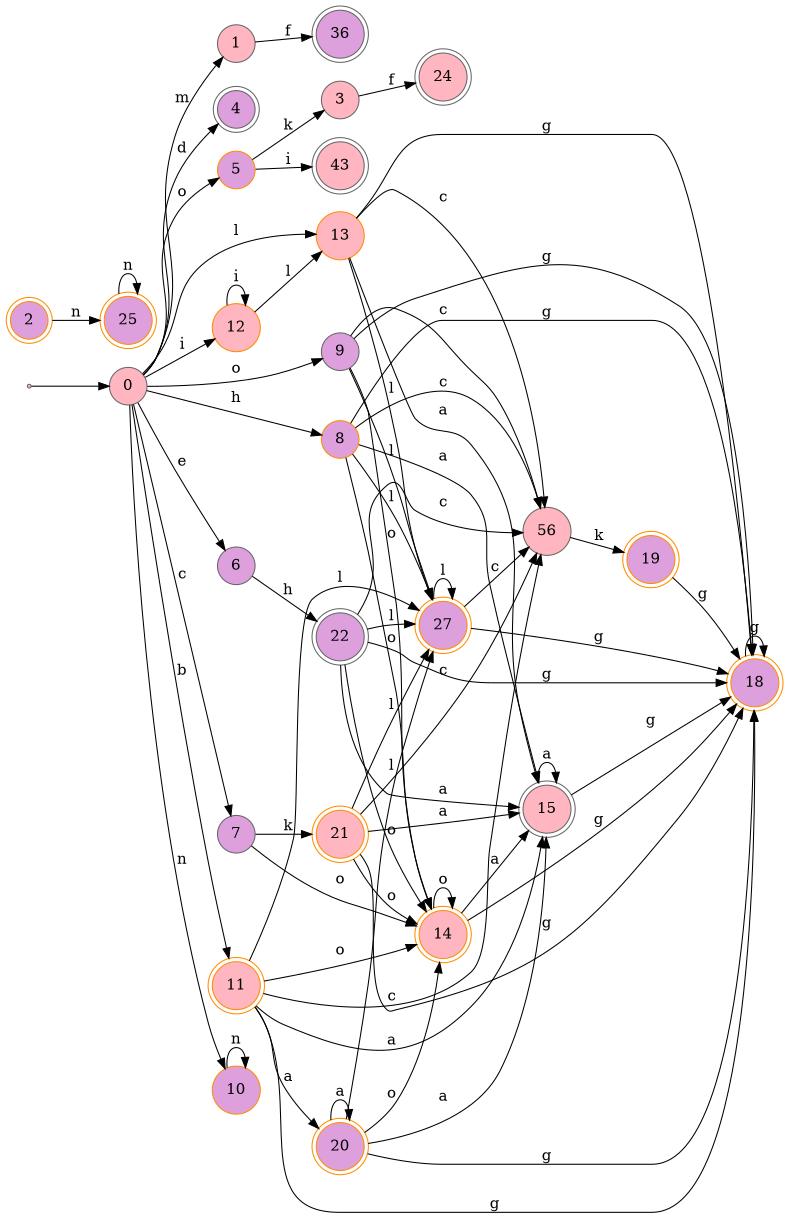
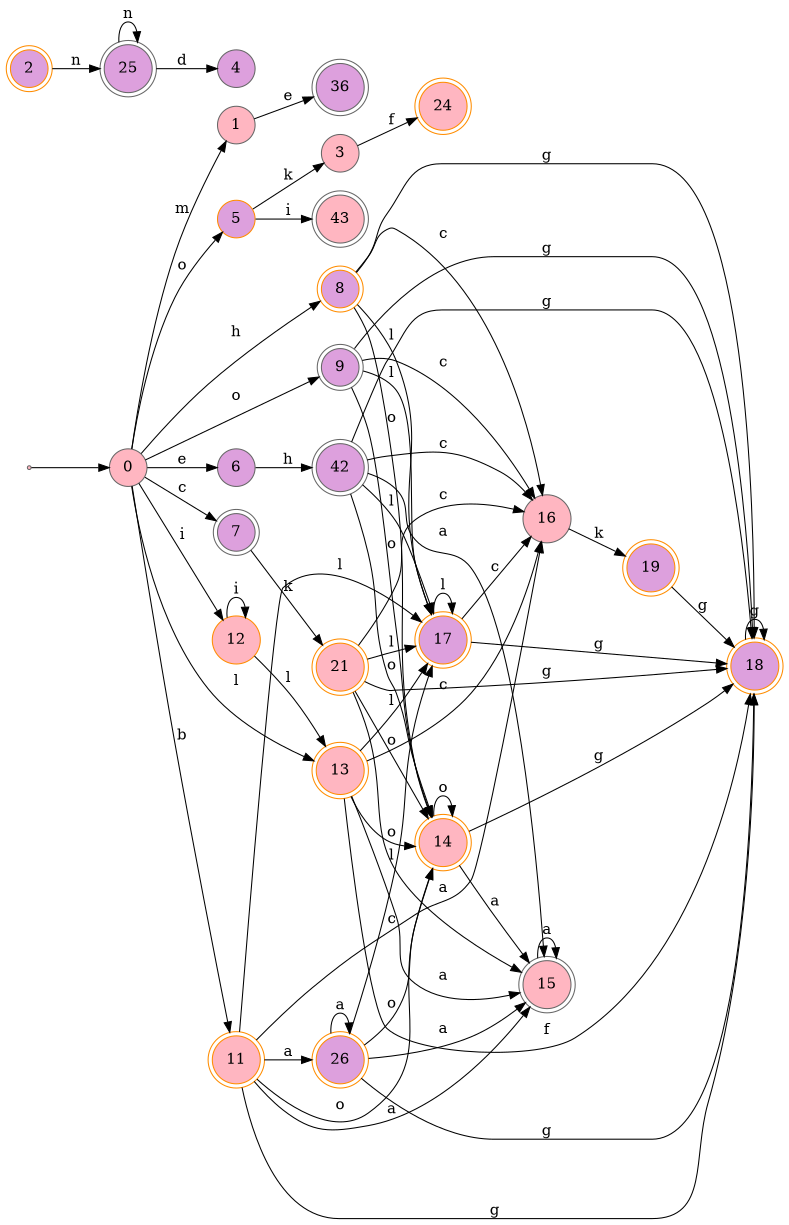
edge "1" -> "36": label "f" -> "e"
node "24": color gray40 -> darkorange
node "4": shape doublecircle -> circle
edge "13" -> "18": label "g" -> "f"
edge "0" -> "4": now "25" -> "4"
node "13": shape circle -> doublecircle
node "25": color darkorange -> gray40
node "9": shape circle -> doublecircle
node "8": shape circle -> doublecircle
node "56": label "56" -> "16"
edge "8" -> "15": removed, label "a"
node "27": label "27" -> "17"
node "22": label "22" -> "42"
edge "15" -> "18": removed, label "g"
node "7": shape circle -> doublecircle
edge "7" -> "14": now "13" -> "14"
node "10": removed
node "20": label "20" -> "26"
